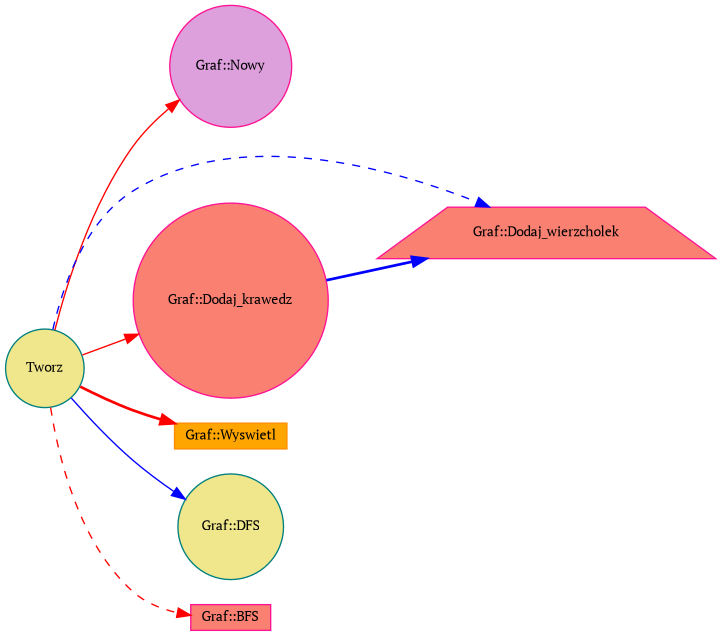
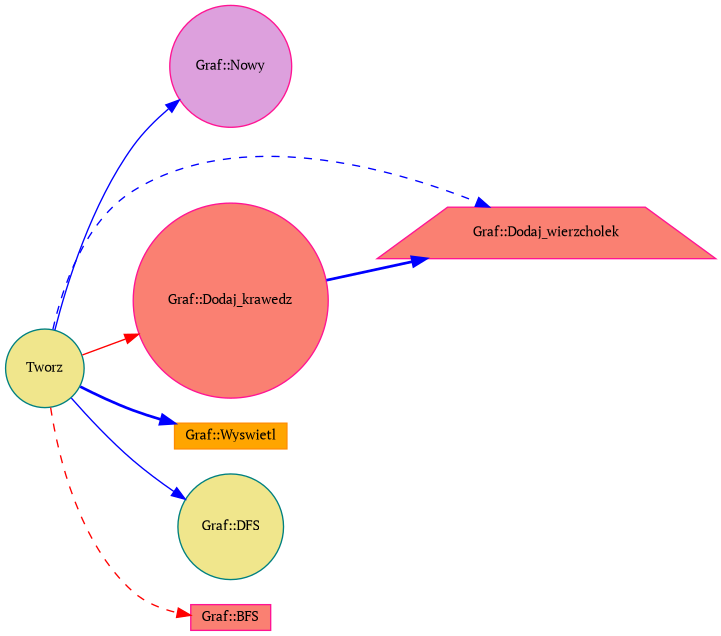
edge "Tworz" -> "Graf::Nowy": color red -> blue
edge "Tworz" -> "Graf::Wyswietl": color red -> blue
